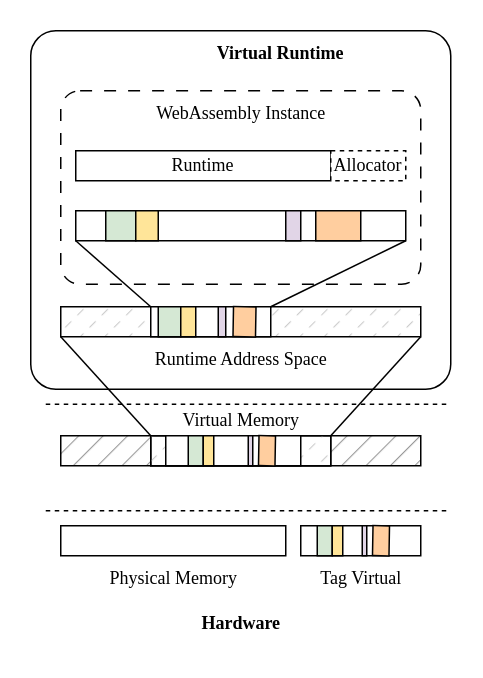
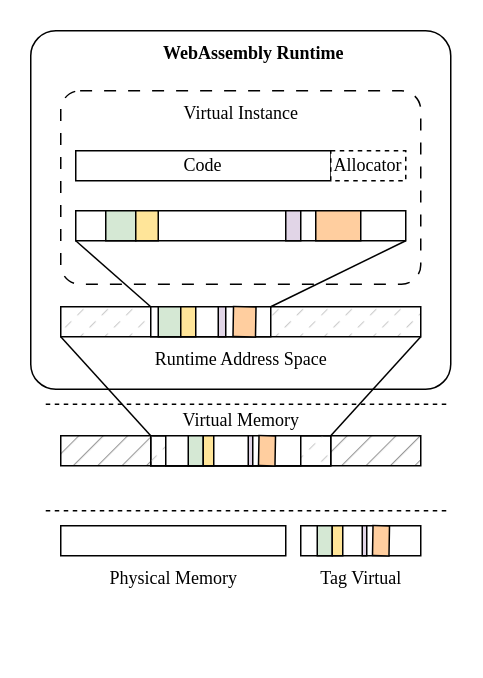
node "Virtual Runtime": label "Virtual Runtime" -> "WebAssembly Runtime"
node "WebAssembly Instance": label "WebAssembly Instance" -> "Virtual Instance"
node "Runtime": label "Runtime" -> "Code"
node "Hardware": removed
